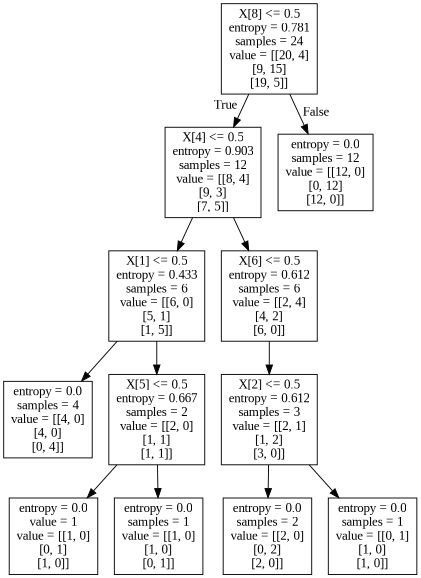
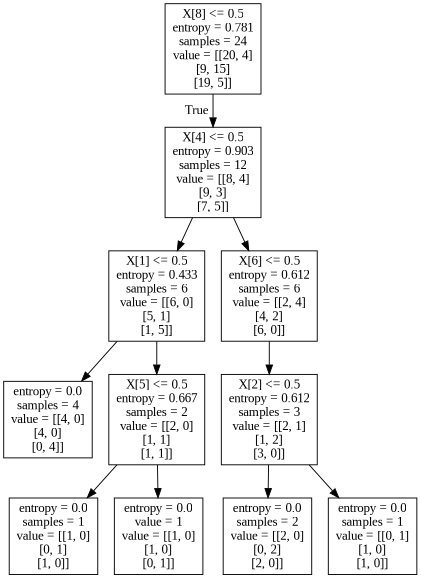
node "entropy = 0.0 samples = 12 value = [[12, 0] [0, 12] [12, 0]]": removed
node "entropy = 0.0 value = 1 value = [[1, 0] [0, 1] [1, 0]]": label "entropy = 0.0 value = 1 value = [[1, 0] [0, 1] [1, 0]]" -> "entropy = 0.0 samples = 1 value = [[1, 0] [0, 1] [1, 0]]"
node "entropy = 0.0 samples = 1 value = [[1, 0] [1, 0] [0, 1]]": label "entropy = 0.0 samples = 1 value = [[1, 0] [1, 0] [0, 1]]" -> "entropy = 0.0 value = 1 value = [[1, 0] [1, 0] [0, 1]]"
